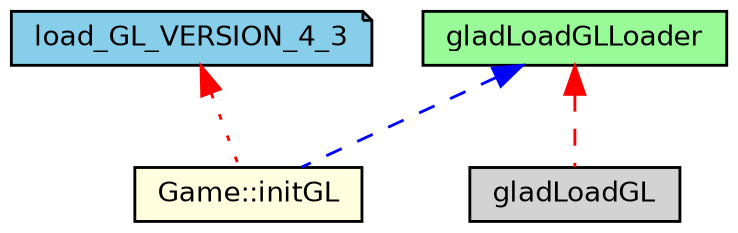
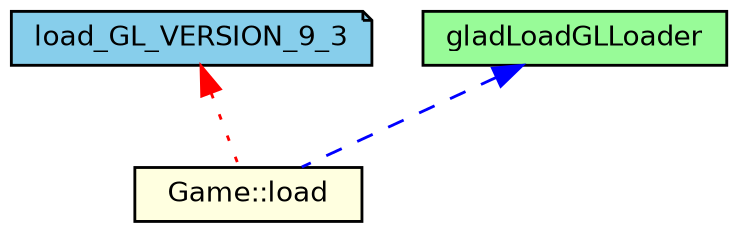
node "load_GL_VERSION_4_3": label "load_GL_VERSION_4_3" -> "load_GL_VERSION_9_3"
node "Game::initGL": label "Game::initGL" -> "Game::load"
node "gladLoadGL": removed
